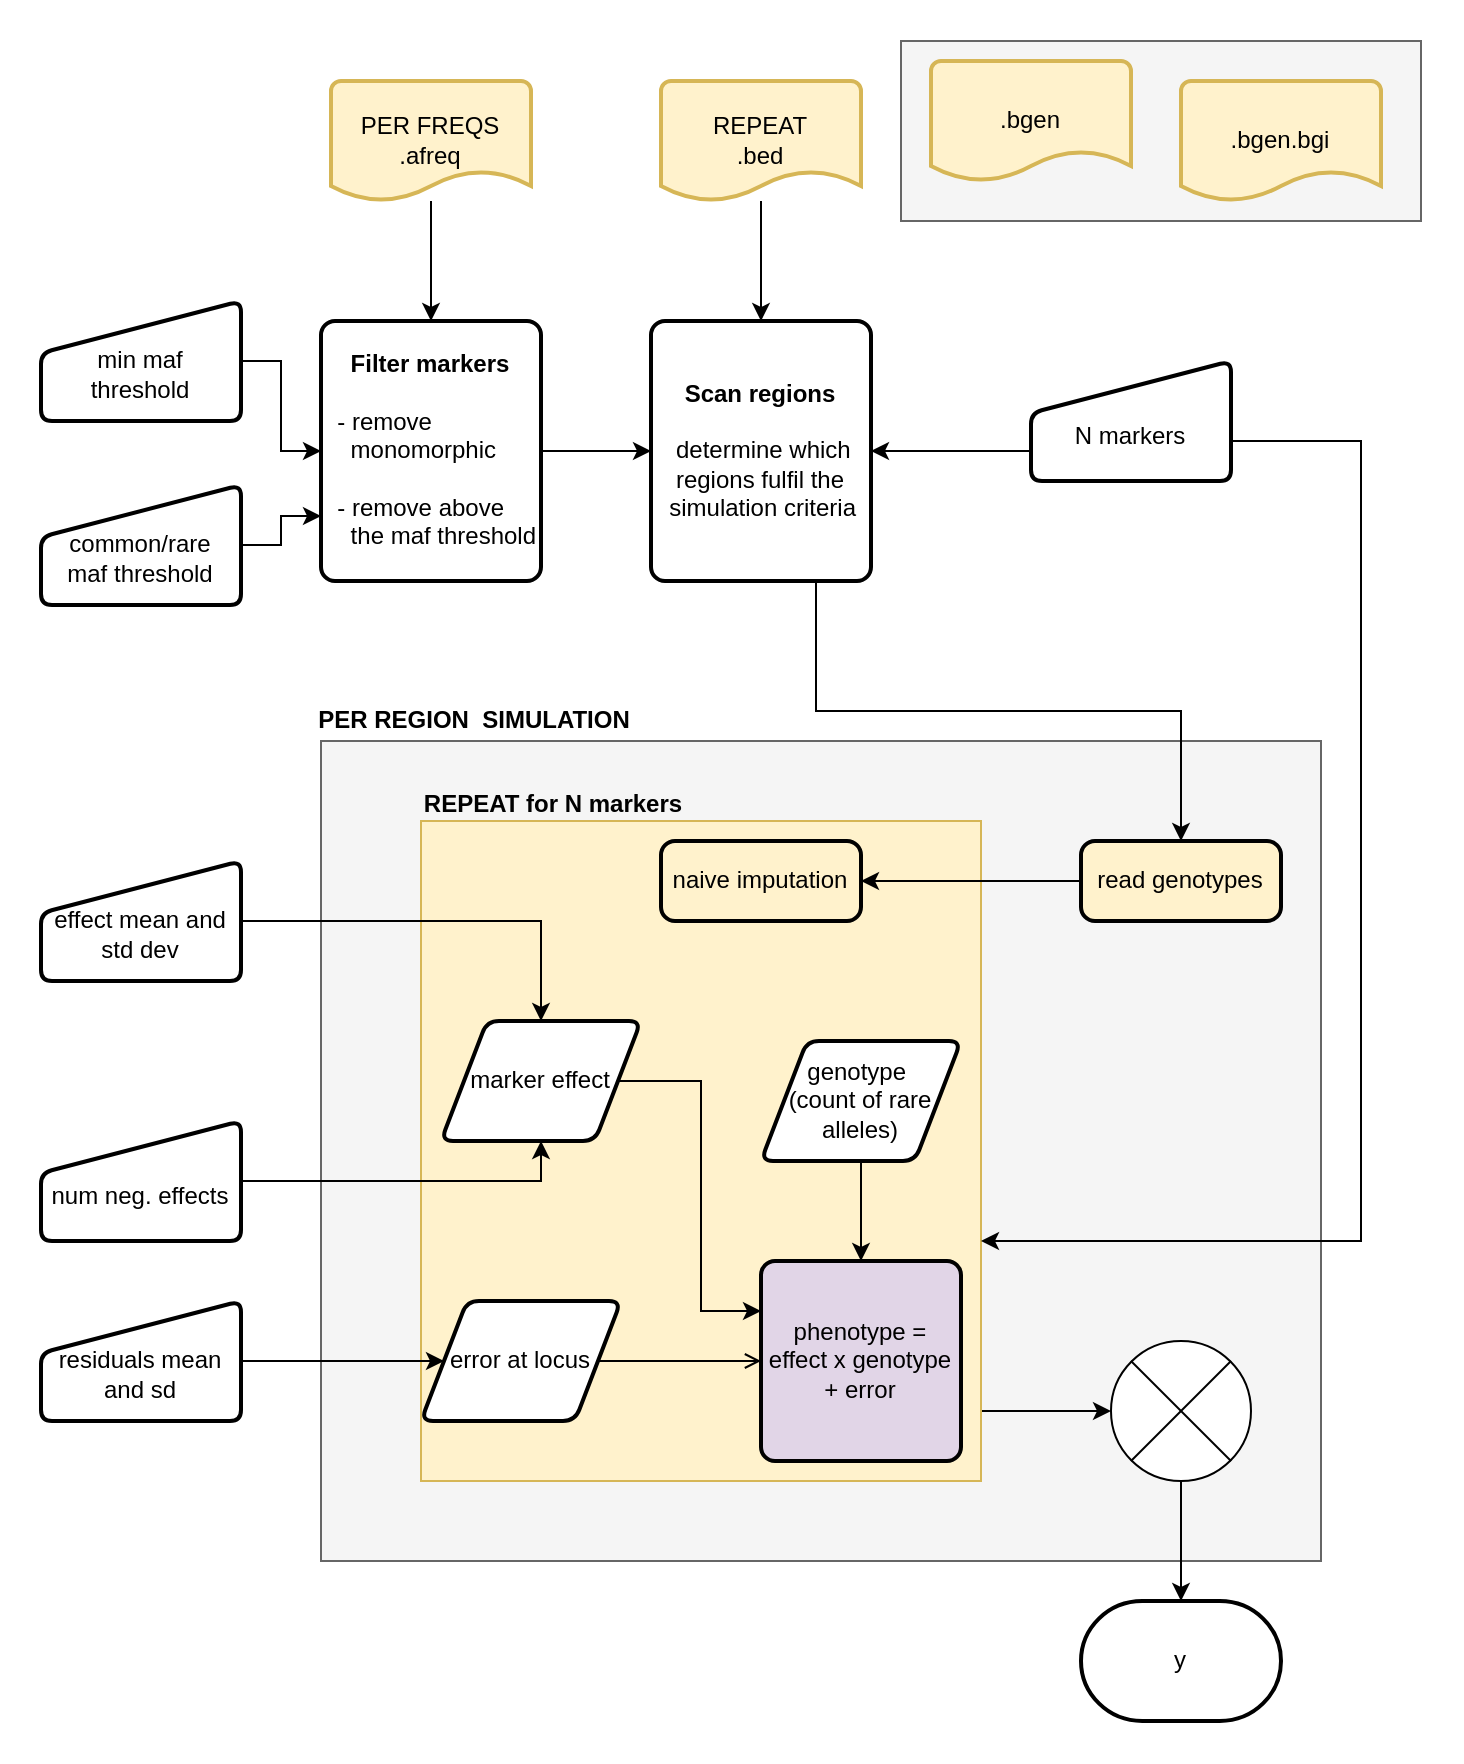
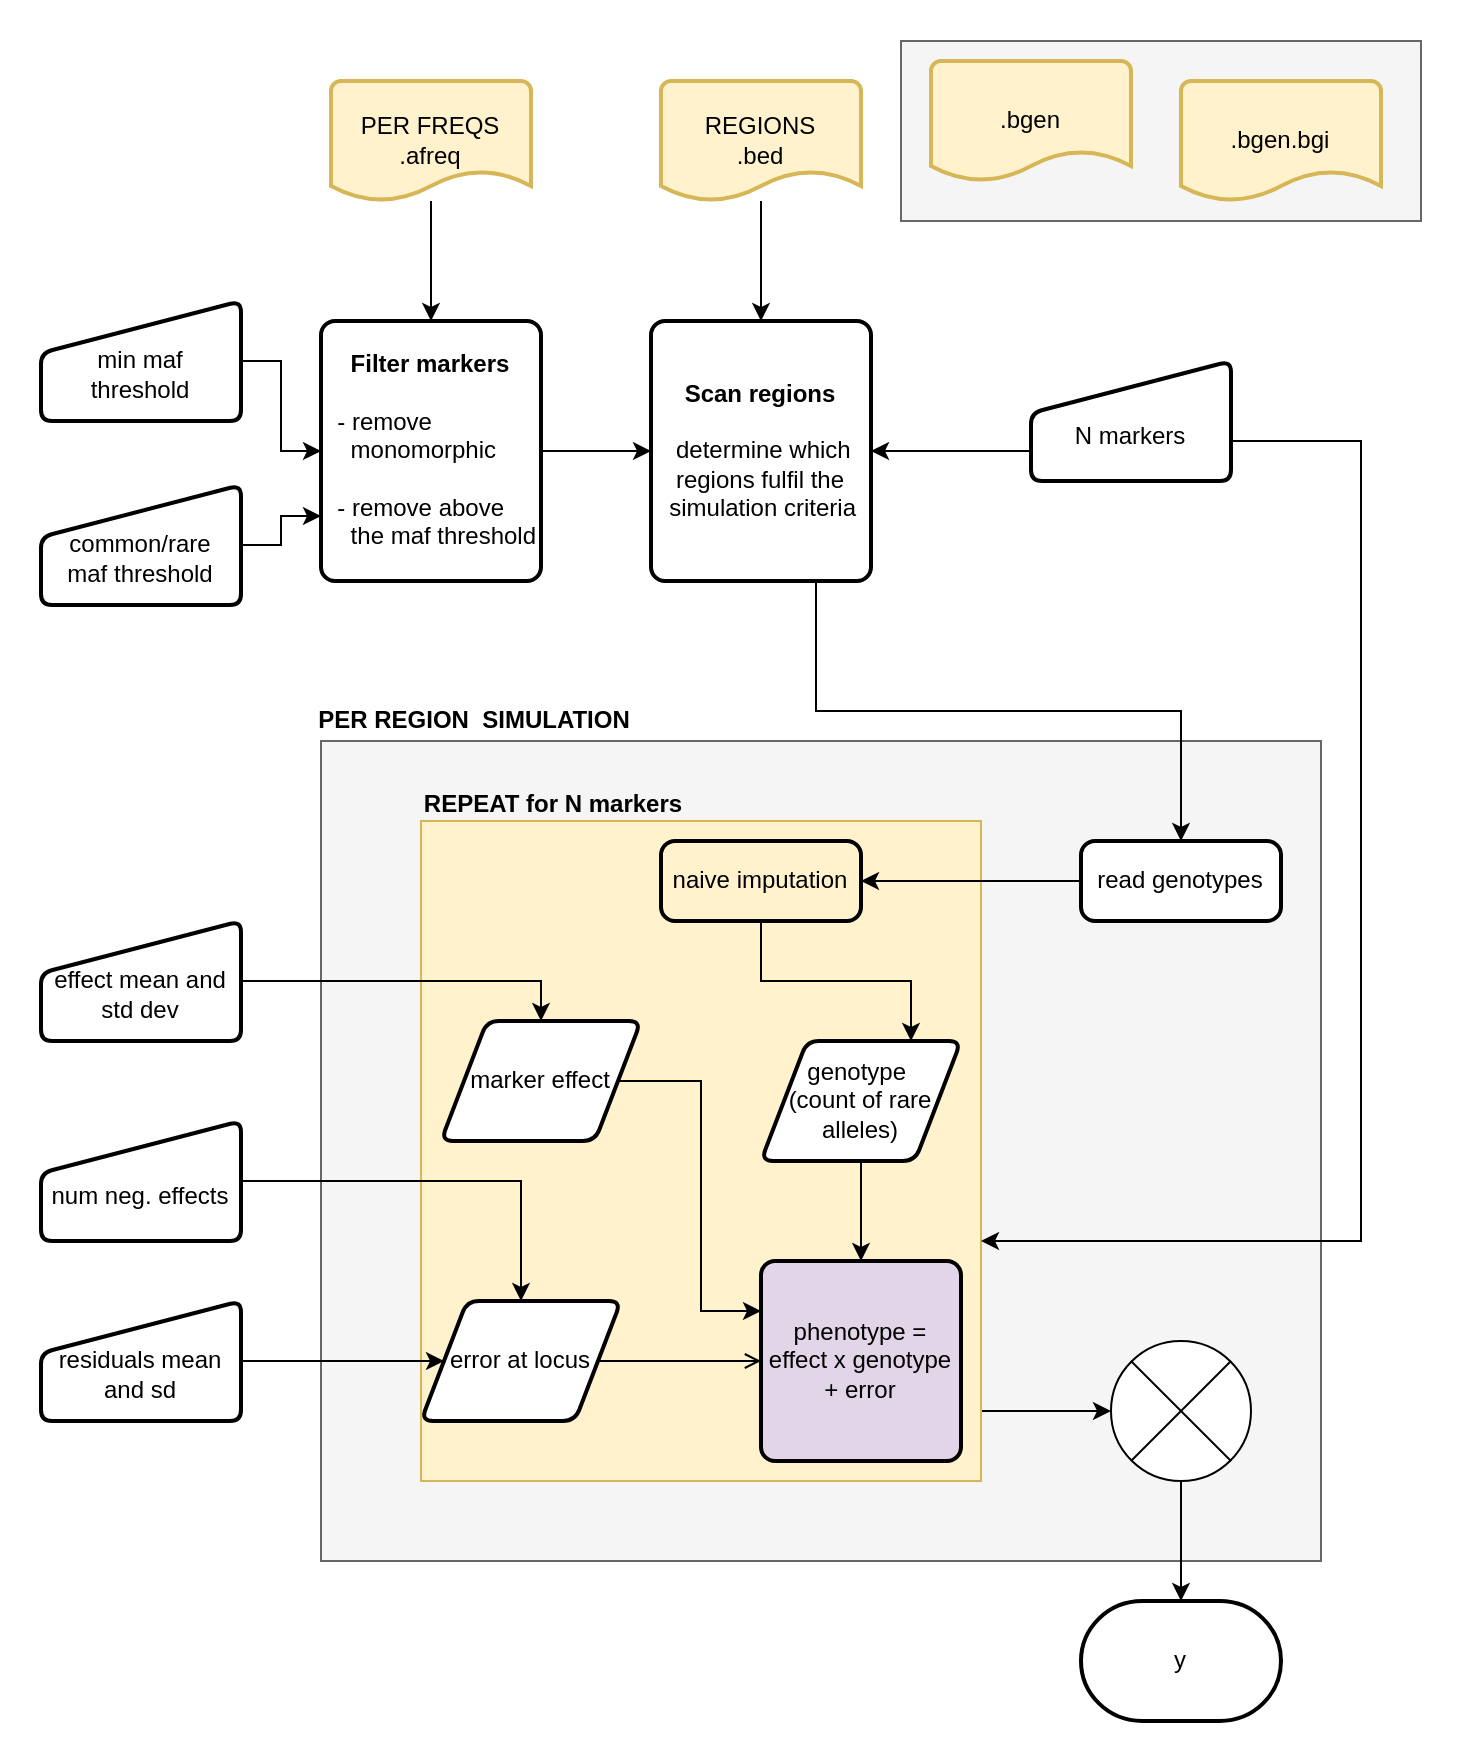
node "REPEAT .bed": label "REPEAT .bed" -> "REGIONS .bed"
node "read genotypes": fillcolor #fff2cc -> #ffffff
node "effect mean and std dev": moved (141, 921) -> (141, 981)
edge "naive imputation" -> "genotype (count of rare alleles)": added
edge "num neg. effects" -> "marker effect": now "num neg. effects" -> "error at locus"
